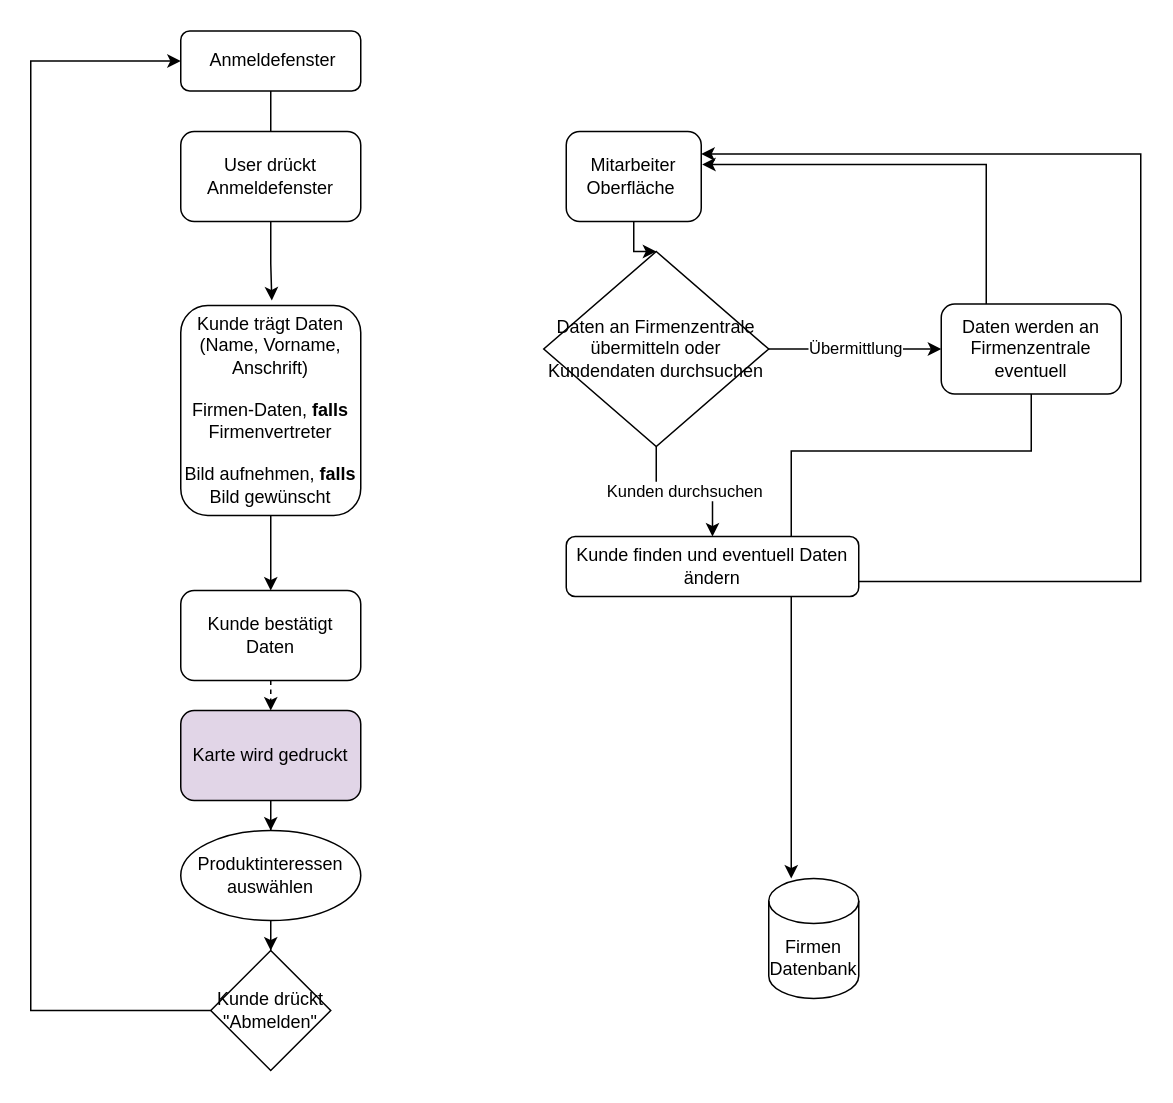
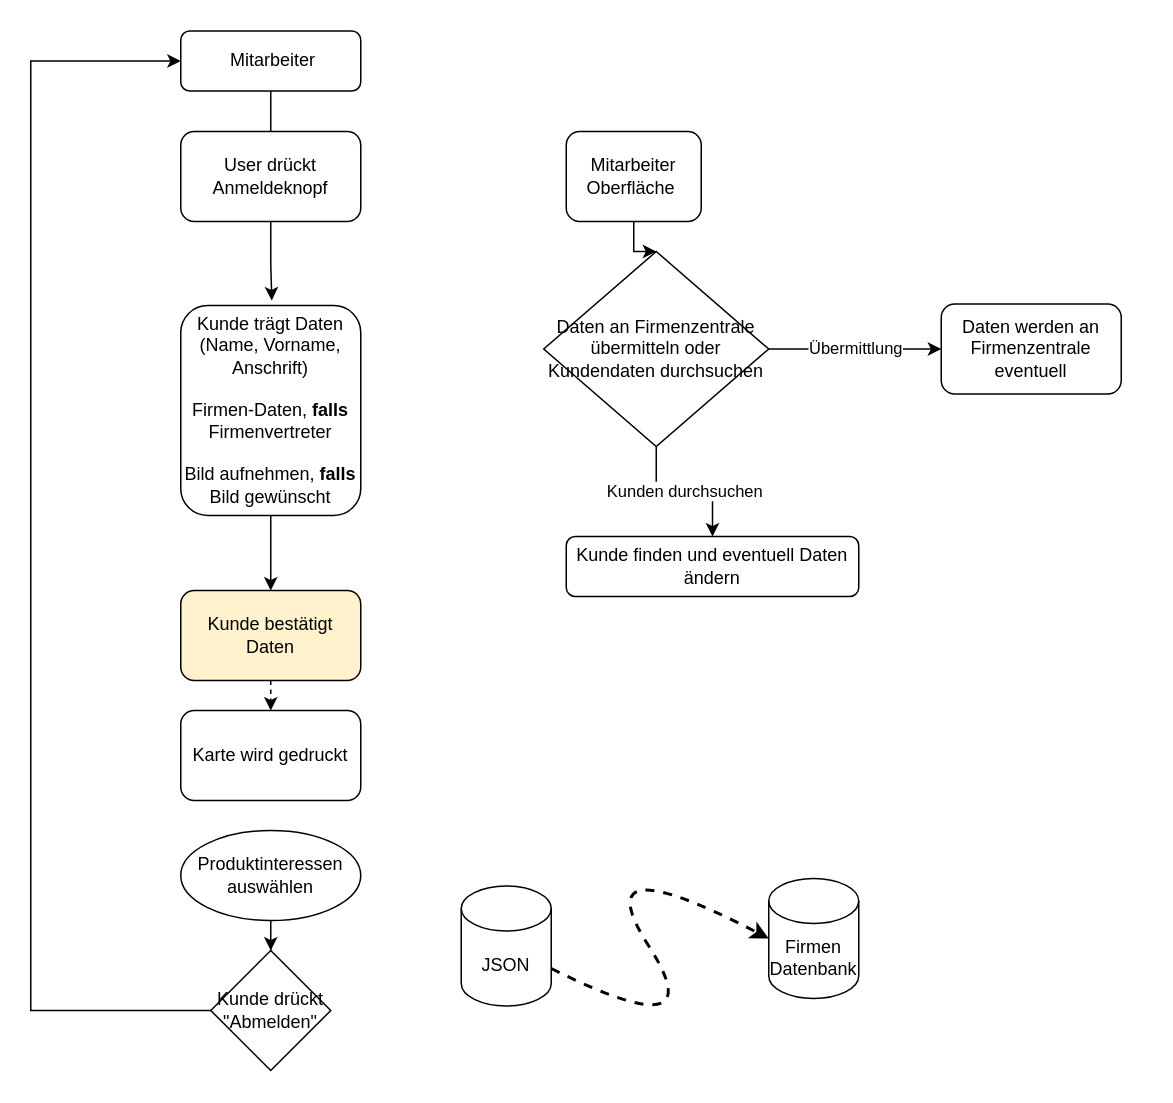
node "Anmeldefenster": label "Anmeldefenster" -> "Mitarbeiter"
edge "Daten werden an Firmenzentrale eventuell" -> "Mitarbeiter Oberfläche": removed
node "User drückt Anmeldefenster": label "User drückt Anmeldefenster" -> "User drückt Anmeldeknopf"
edge "Kunde finden und eventuell Daten ändern" -> "Mitarbeiter Oberfläche": removed
edge "Daten werden an Firmenzentrale eventuell" -> "Firmen Datenbank": removed
node "Kunde bestätigt Daten": fillcolor #ffffff -> #fff2cc
node "Karte wird gedruckt": fillcolor #e1d5e7 -> #ffffff
edge "Karte wird gedruckt" -> "Produktinteressen auswählen": removed
edge "JSON" -> "Firmen Datenbank": added
node "JSON": added
